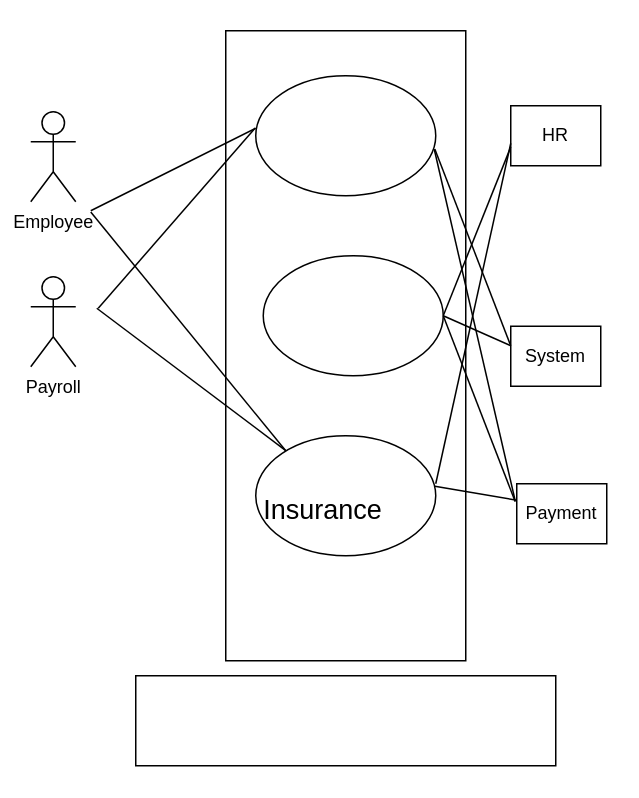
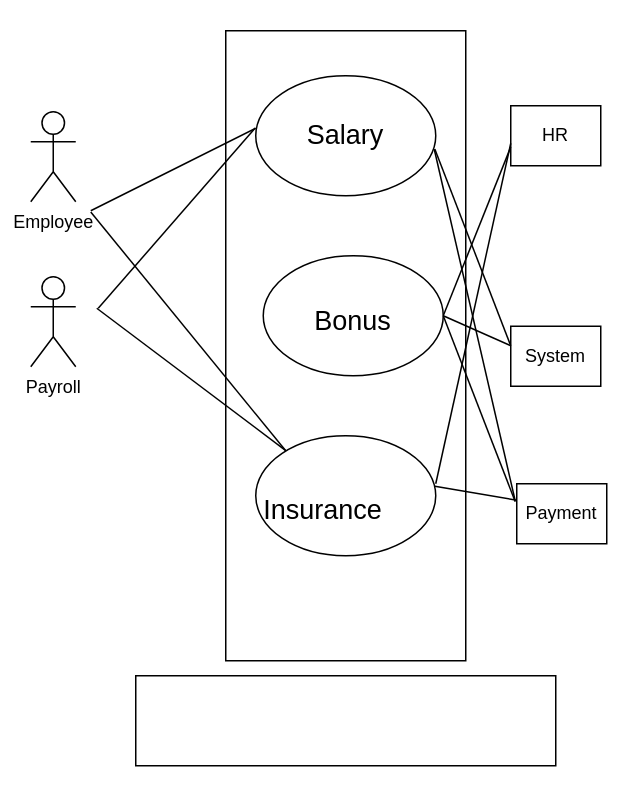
node "Salary": added
node "Bonus": added
